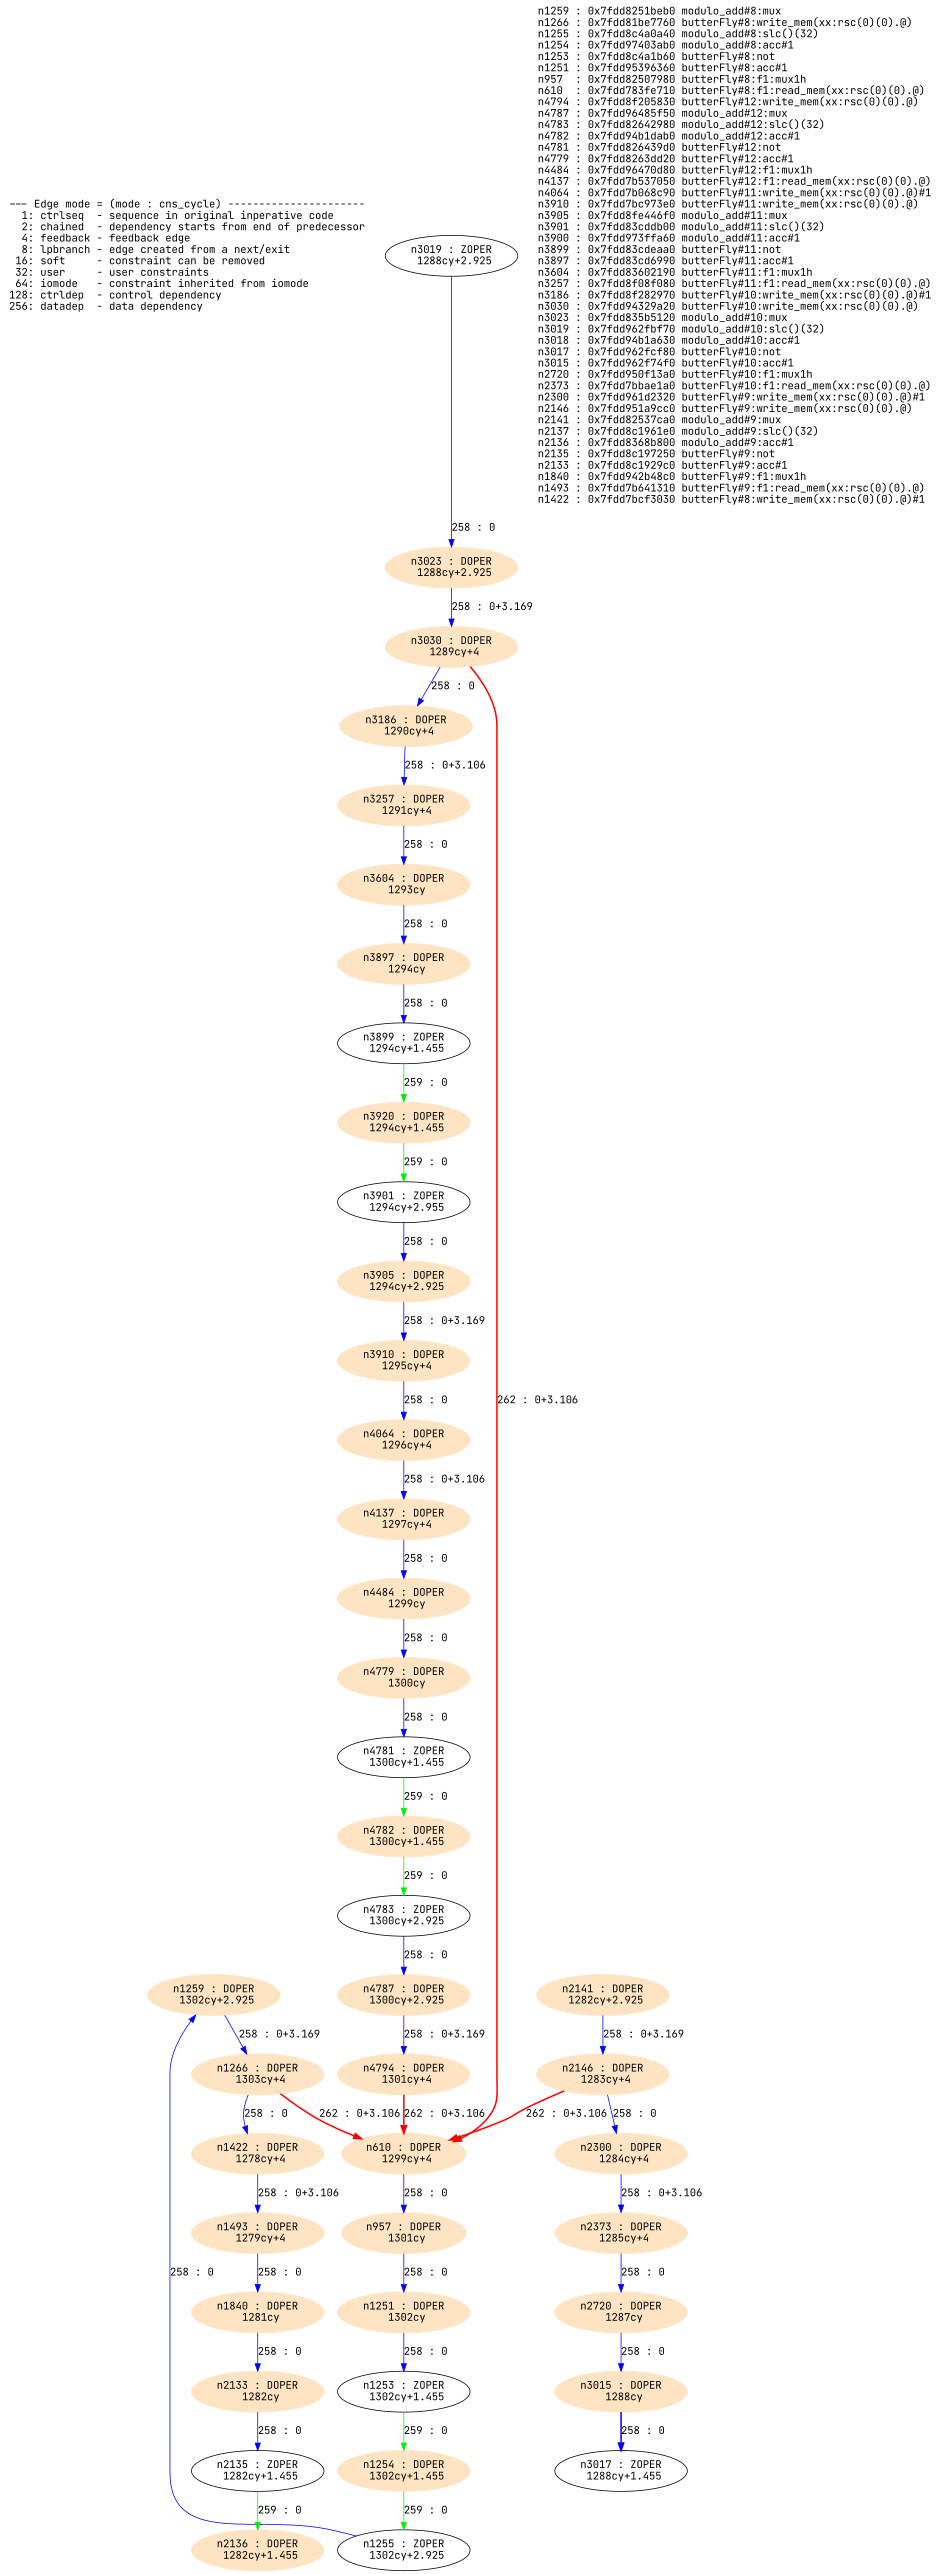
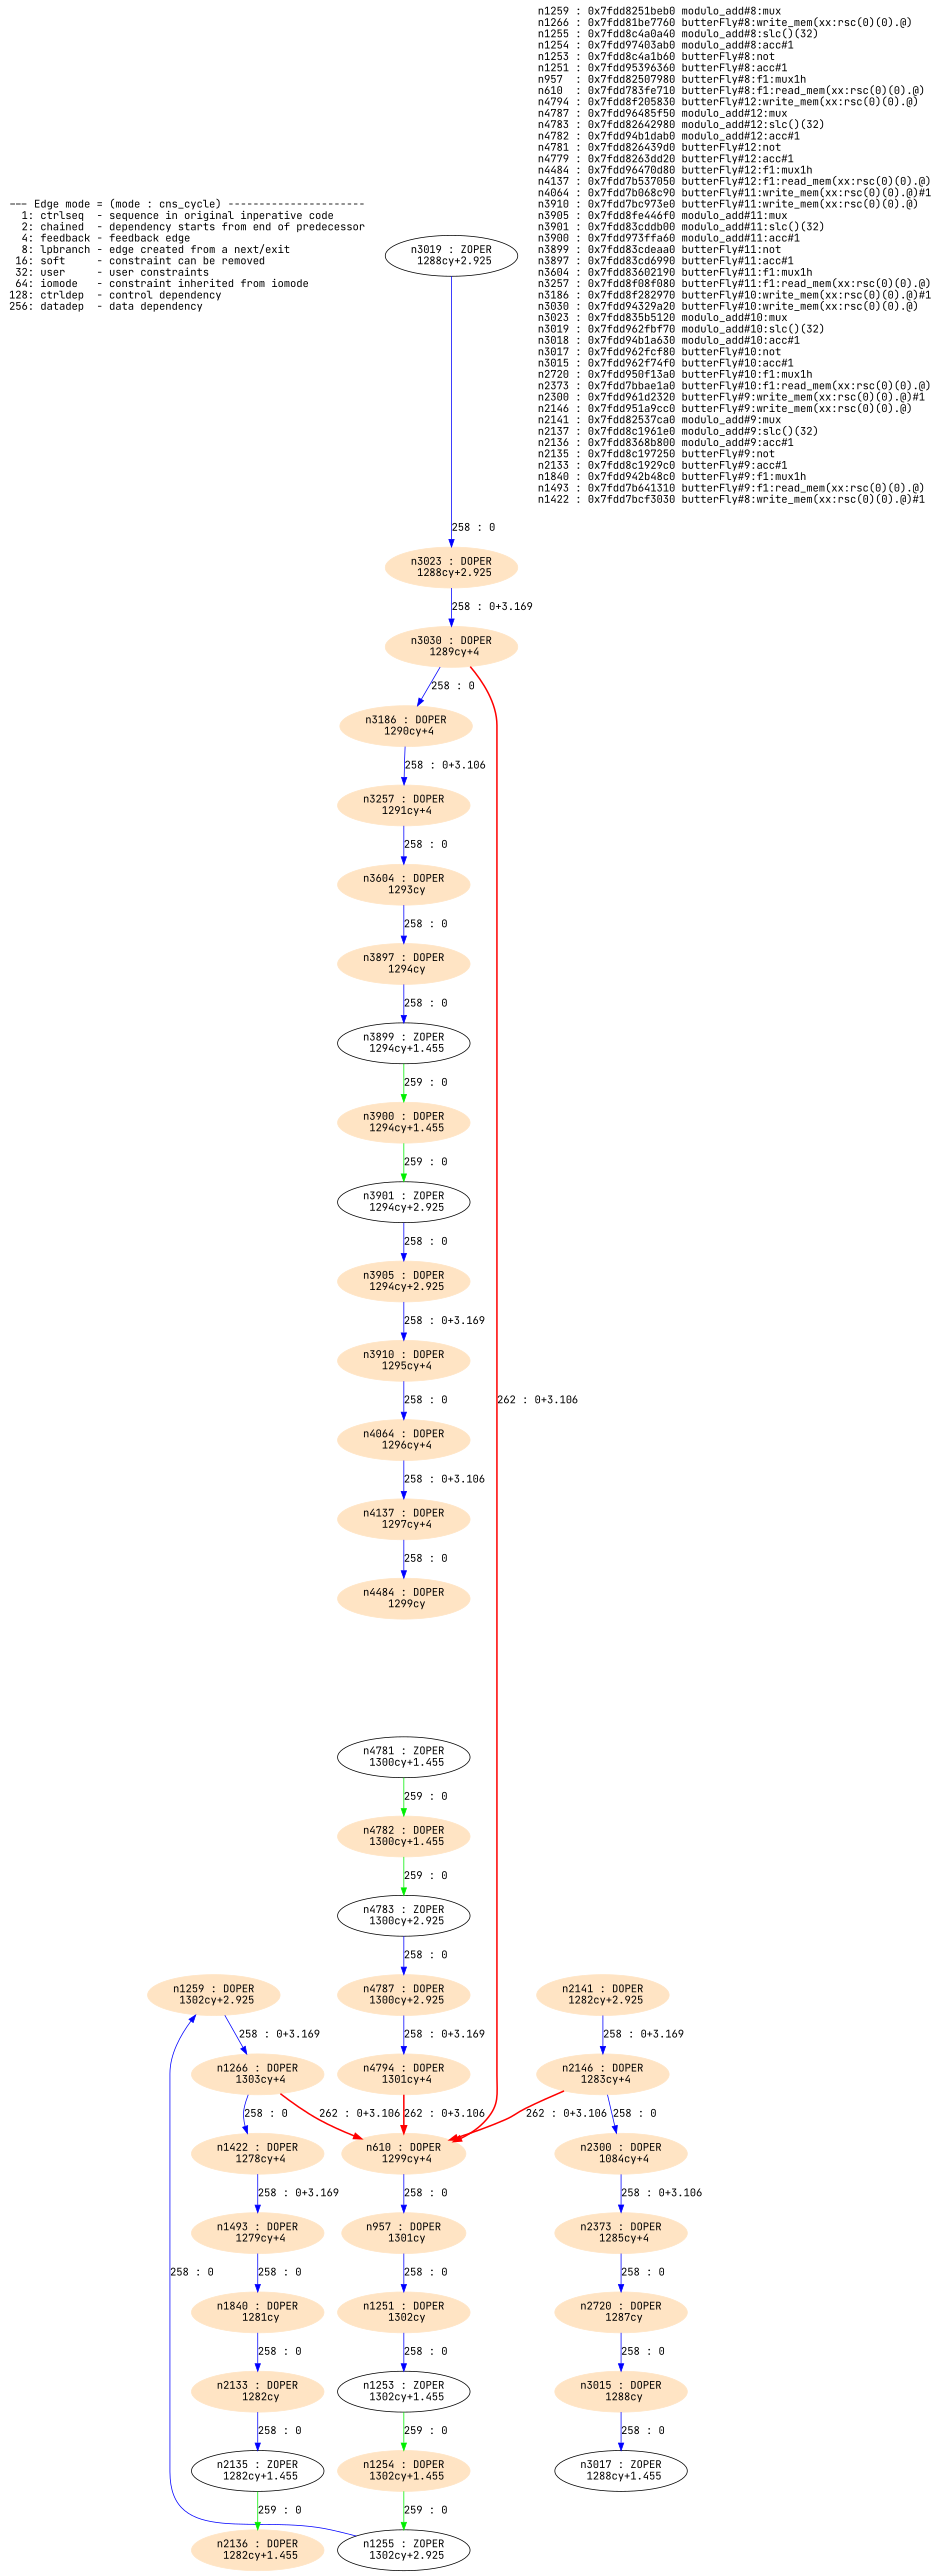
node "n3920 : DOPER 1294cy+1.455": label "n3920 : DOPER 1294cy+1.455" -> "n3900 : DOPER 1294cy+1.455"
node "n3901 : ZOPER 1294cy+2.955": label "n3901 : ZOPER 1294cy+2.955" -> "n3901 : ZOPER 1294cy+2.925"
node "n4779 : DOPER 1300cy": removed
node "n2300 : DOPER 1284cy+4": label "n2300 : DOPER 1284cy+4" -> "n2300 : DOPER 1084cy+4"
edge "n1422 : DOPER 1278cy+4" -> "n1493 : DOPER 1279cy+4": label "258 : 0+3.106" -> "258 : 0+3.169"
edge "n3015 : DOPER 1288cy" -> "n3017 : ZOPER 1288cy+1.455": style bold -> solid
